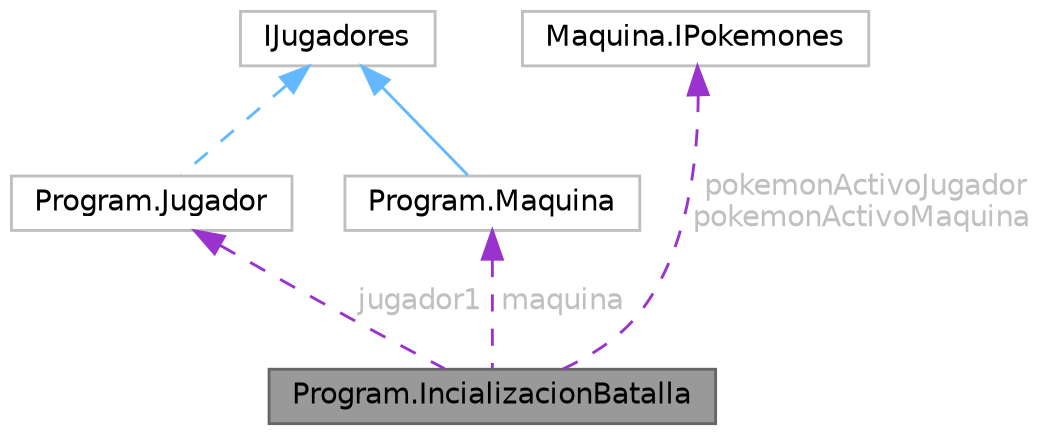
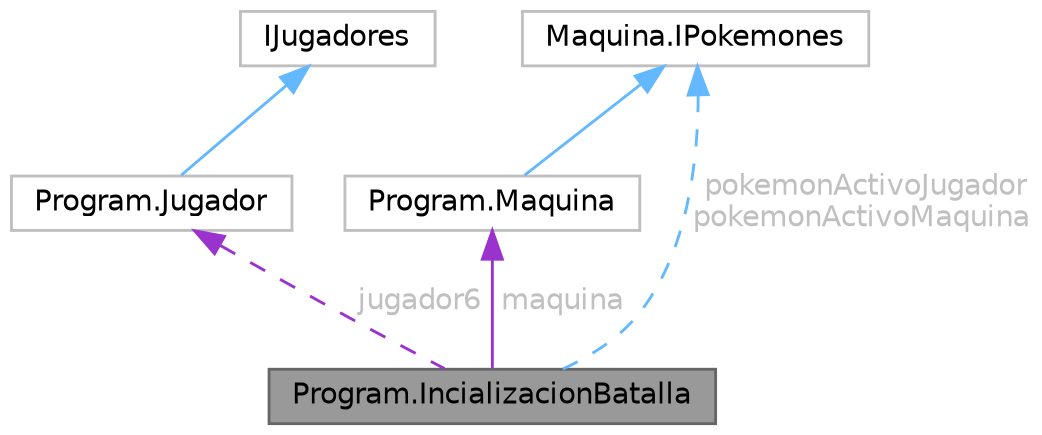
edge "Program.Jugador" -> "IJugadores": style dashed -> solid
edge "Program.Maquina" -> "IJugadores": now "Program.Maquina" -> "Maquina.IPokemones"
edge "Program.IncializacionBatalla" -> "Maquina.IPokemones": color darkorchid3 -> steelblue1
edge "Program.IncializacionBatalla" -> "Program.Jugador": label " jugador1" -> " jugador6"
edge "Program.IncializacionBatalla" -> "Program.Maquina": style dashed -> solid
